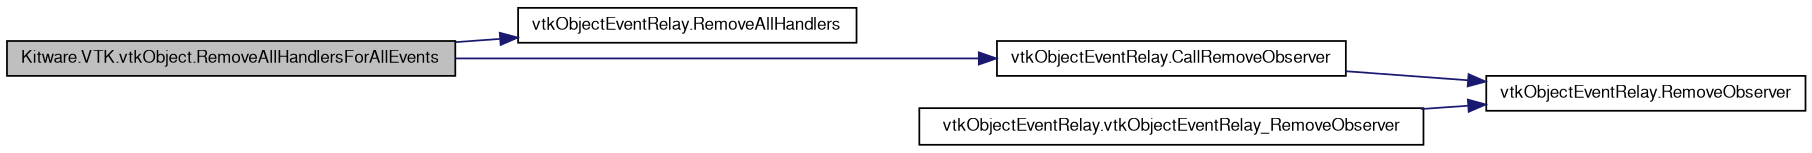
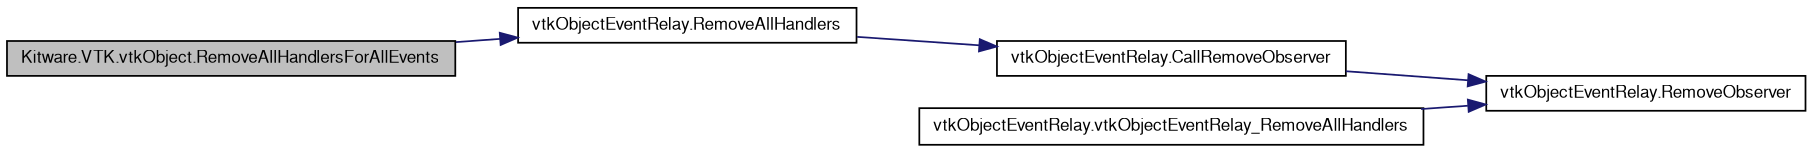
edge "Kitware.VTK.vtkObject.RemoveAllHandlersForAllEvents" -> "vtkObjectEventRelay.CallRemoveObserver": now "vtkObjectEventRelay.RemoveAllHandlers" -> "vtkObjectEventRelay.CallRemoveObserver"
node "vtkObjectEventRelay.vtkObjectEventRelay_RemoveObserver": label "vtkObjectEventRelay.vtkObjectEventRelay_RemoveObserver" -> "vtkObjectEventRelay.vtkObjectEventRelay_RemoveAllHandlers"
